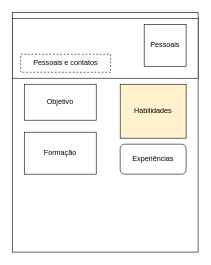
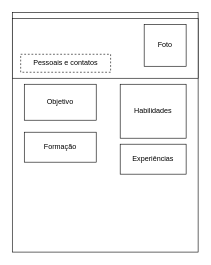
node "Pessoais": label "Pessoais" -> "Foto"
node "Habilidades": fillcolor #fff2cc -> #ffffff
node "Formação": size 72x42 -> 72x30
node "Experiências": shape rounded rectangle -> rectangle
